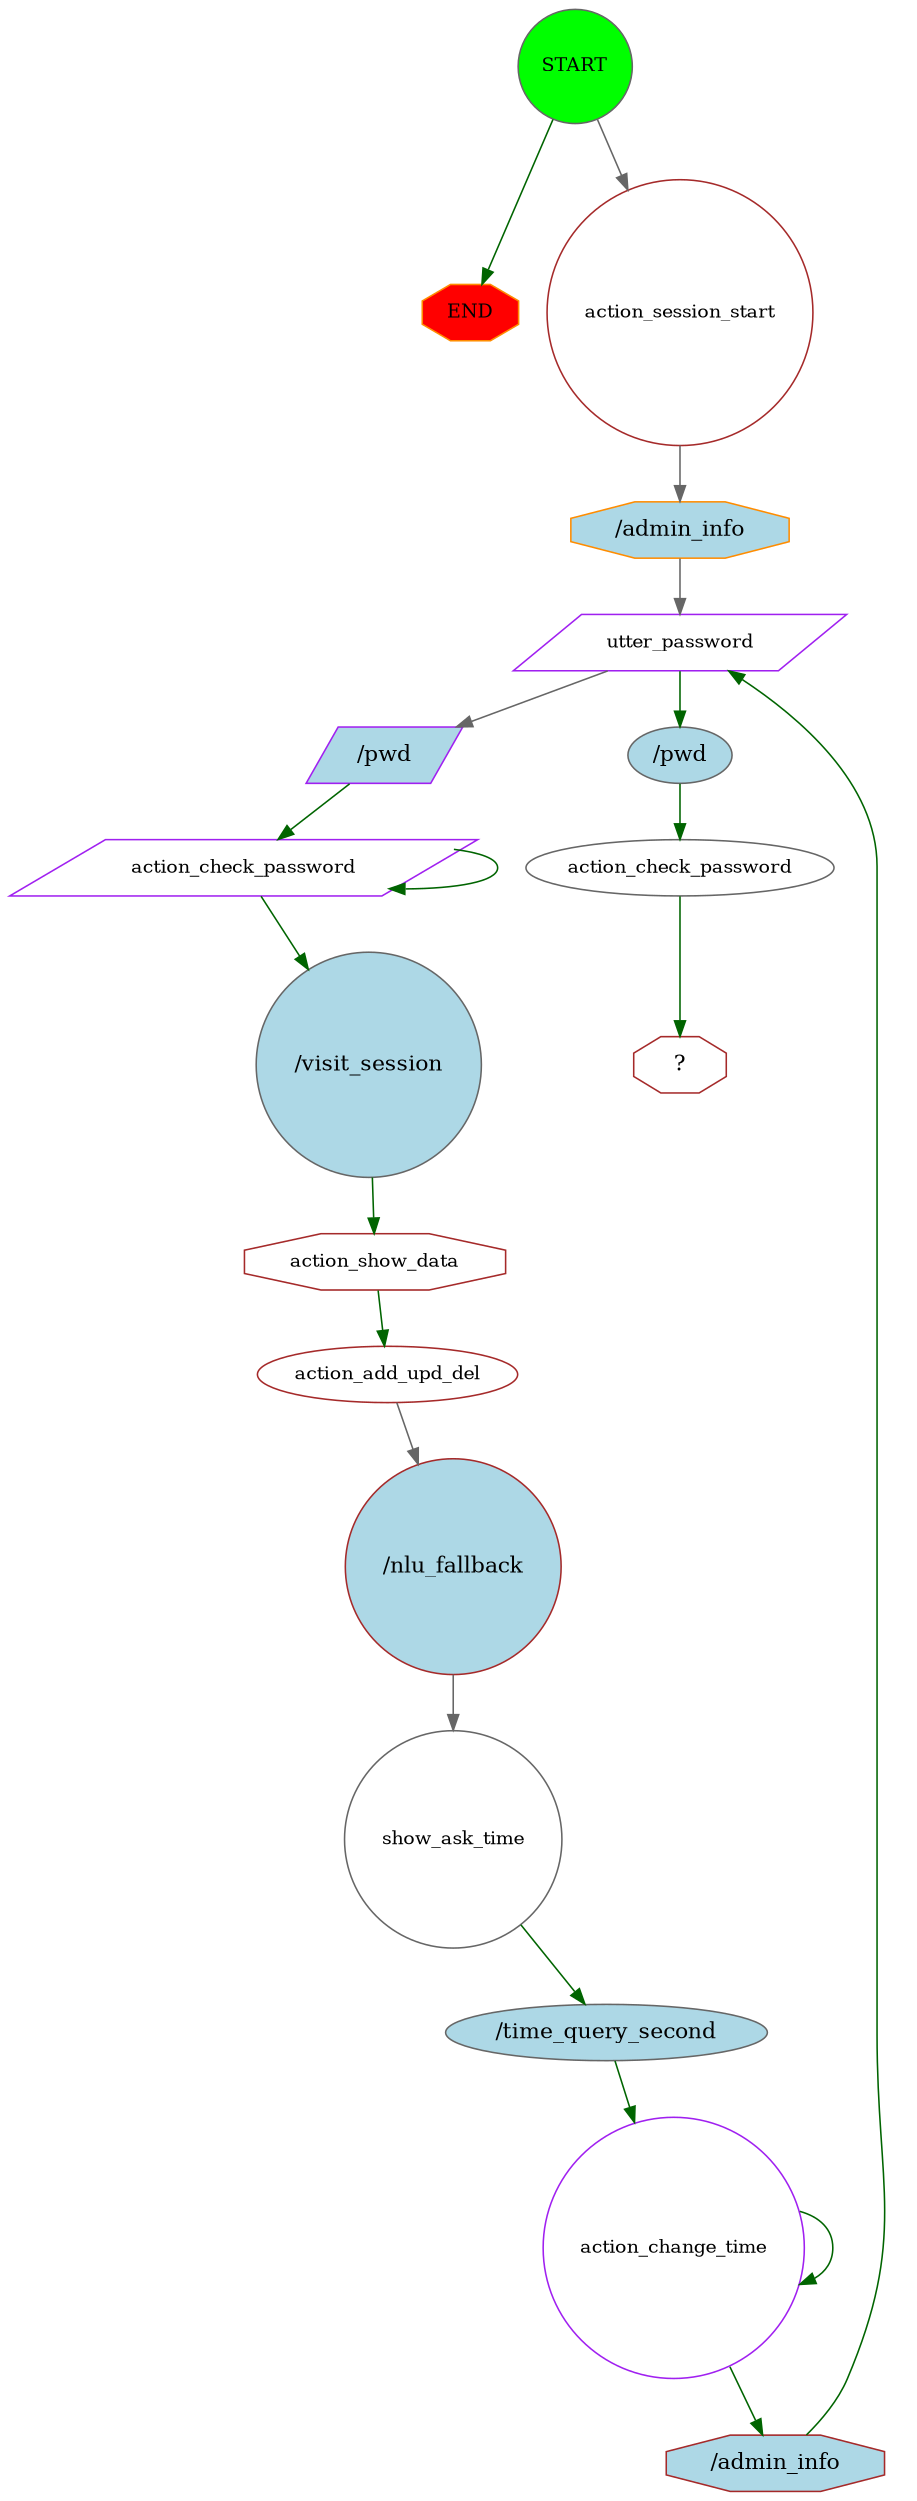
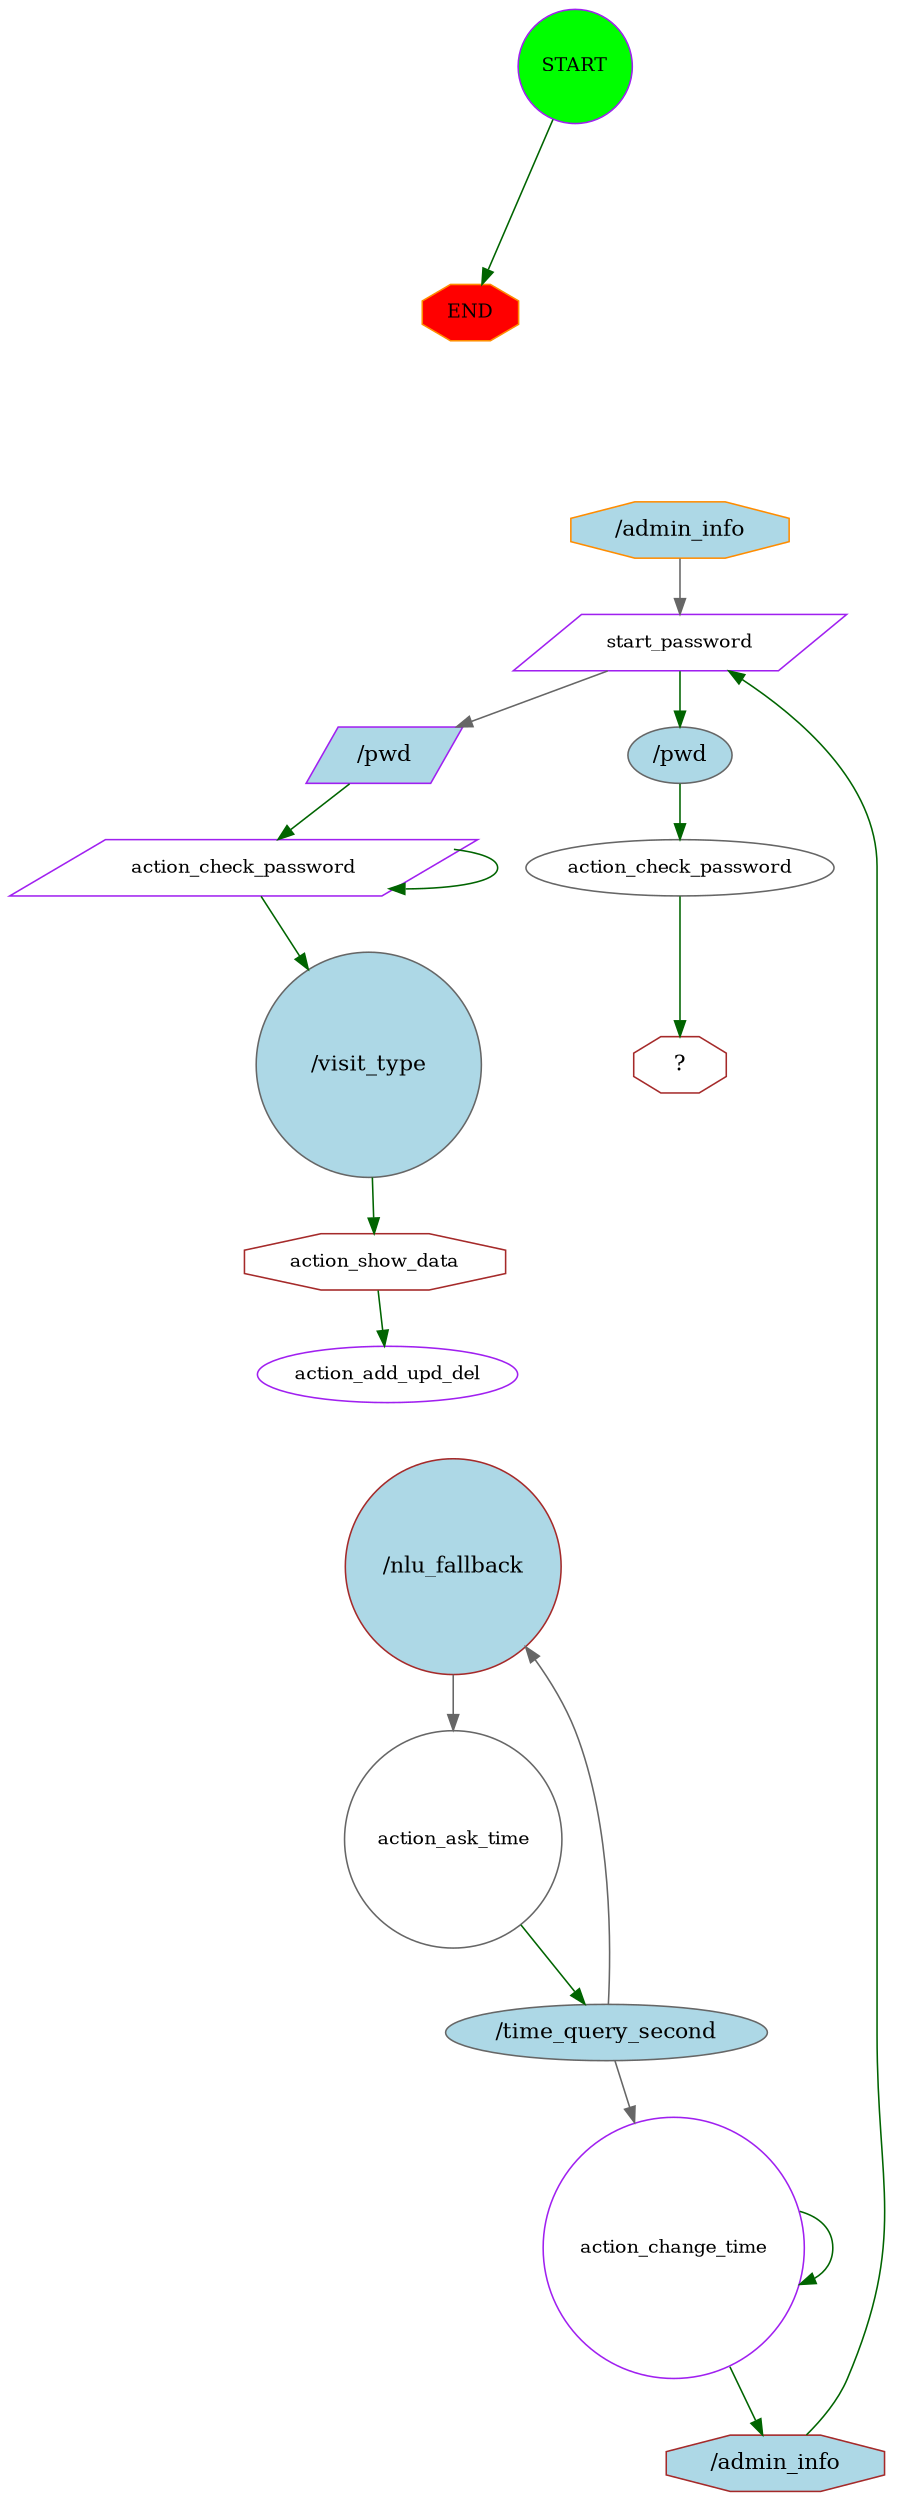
node "START": color gray40 -> purple
node "action_session_start": removed
node "utter_password": label "utter_password" -> "start_password"
node "/visit_session": label "/visit_session" -> "/visit_type"
node "action_add_upd_del": color brown -> purple
edge "action_add_upd_del" -> "/nlu_fallback": now "/time_query_second" -> "/nlu_fallback"
node "show_ask_time": label "show_ask_time" -> "action_ask_time"
edge "/time_query_second" -> "action_change_time": color darkgreen -> gray40
